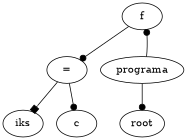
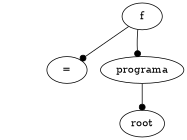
edge "programa" -> "f": reversed
node "iks": removed
node "c": removed
